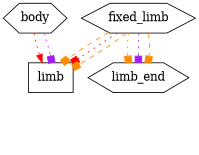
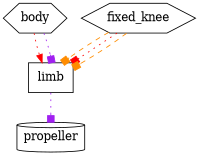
node "fixed_limb": label "fixed_limb" -> "fixed_knee"
node "limb_end": removed
node "propeller": added
